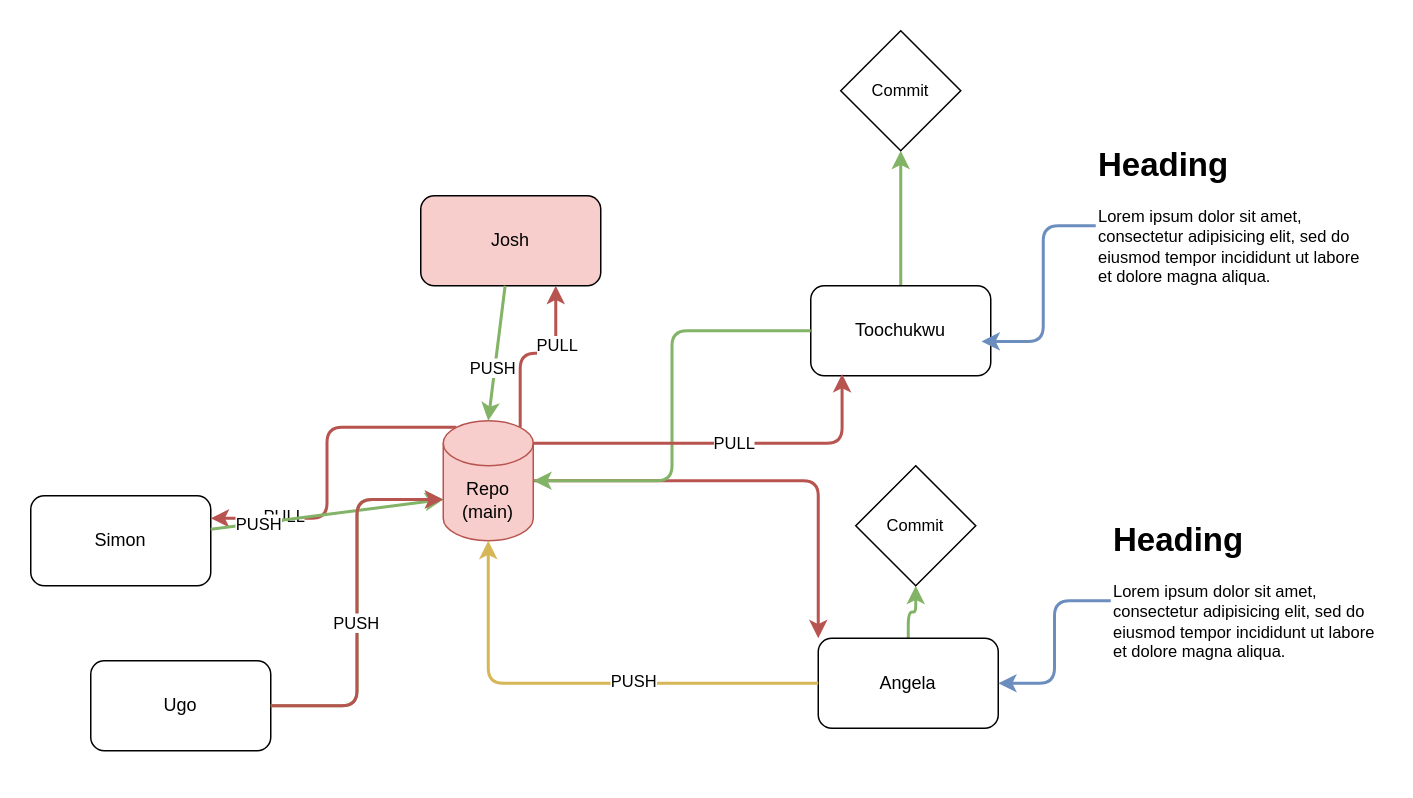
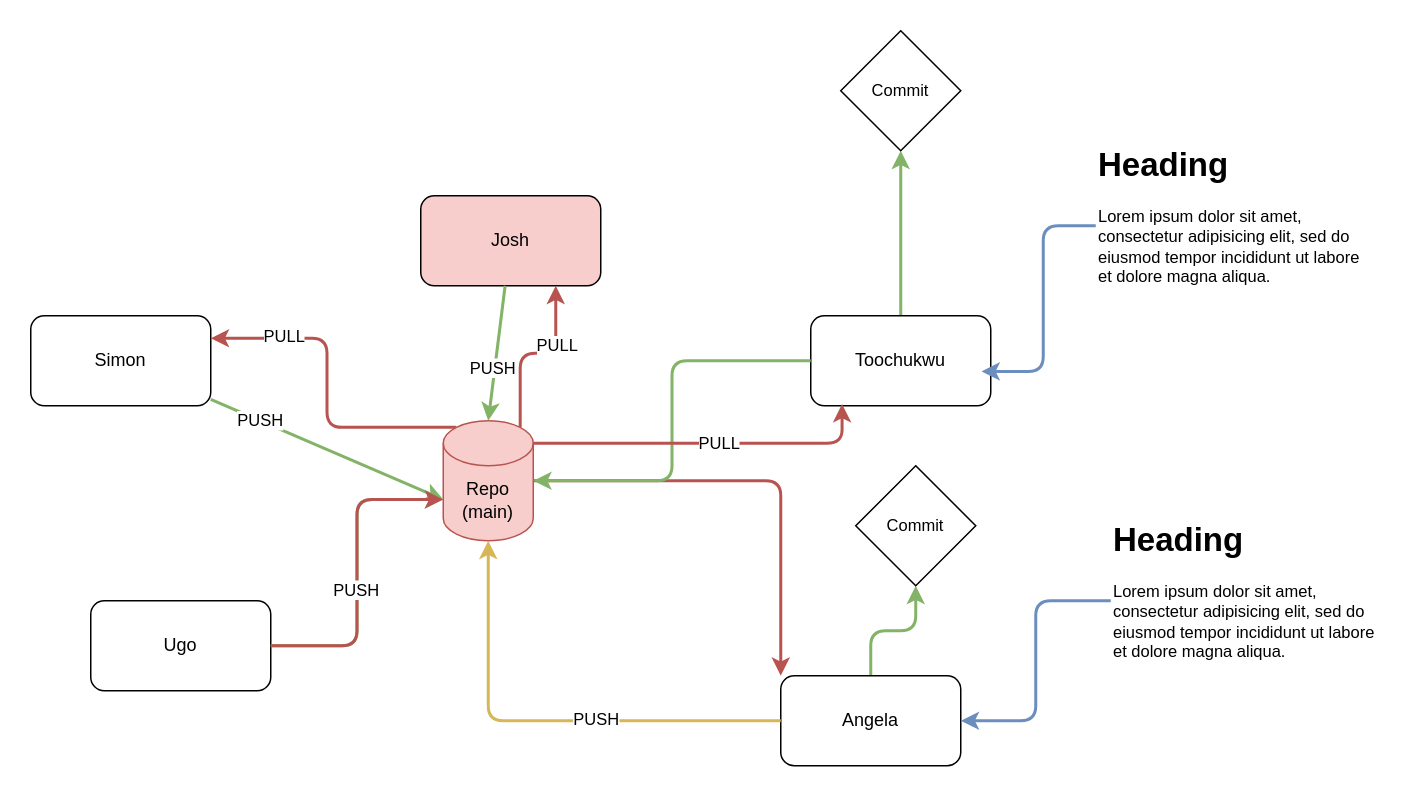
node "Toochukwu": moved (901, 331) -> (901, 361)
node "Simon": moved (121, 541) -> (121, 361)
node "Angela": moved (908, 683) -> (871, 721)
node "Ugo": moved (181, 706) -> (181, 646)
